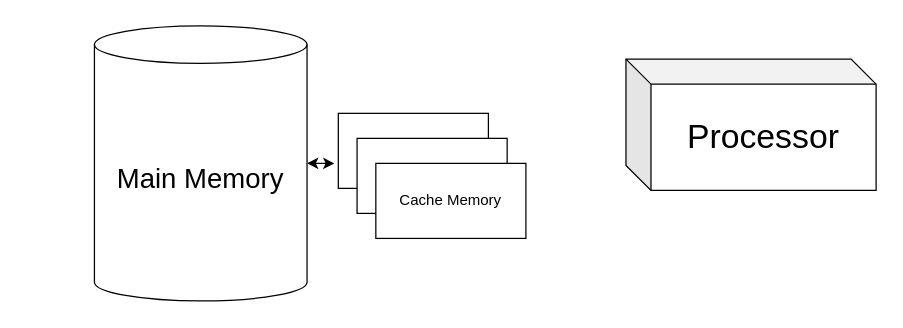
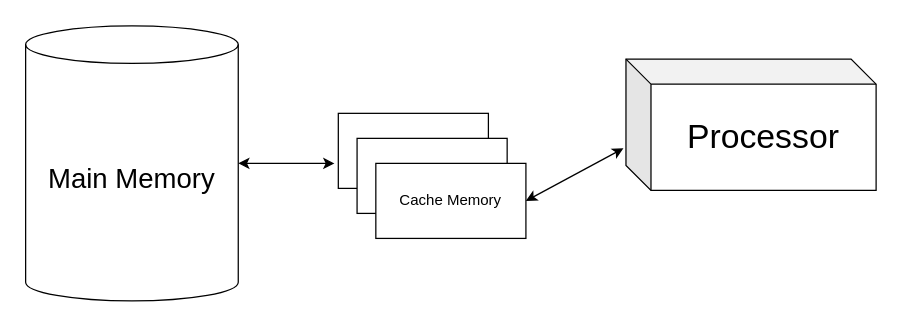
node "Main Memory": moved (201, 163) -> (132, 163)
edge "Processor" -- "Cache Memory": added
